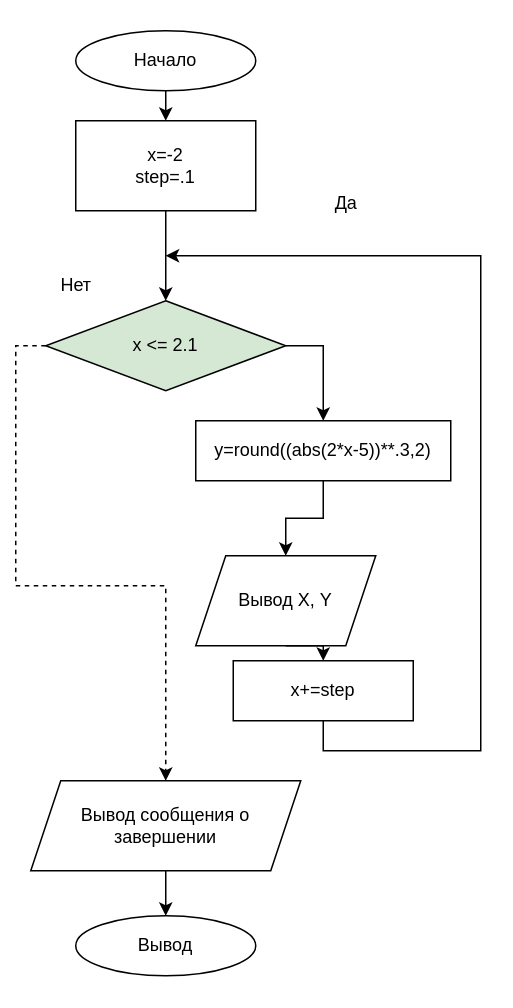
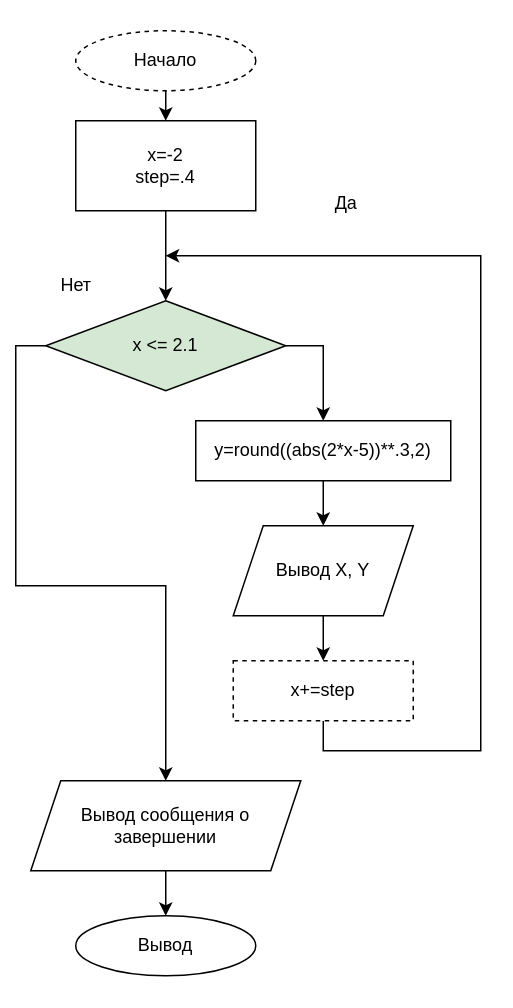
node "Начало": style solid -> dashed
node "x=-2 step=.1": label "x=-2 step=.1" -> "x=-2 step=.4"
edge "x <= 2.1" -> "Вывод сообщения о завершении": style dashed -> solid
node "Вывод Х, Y": moved (286, 601) -> (323, 571)
node "x+=step": style solid -> dashed
